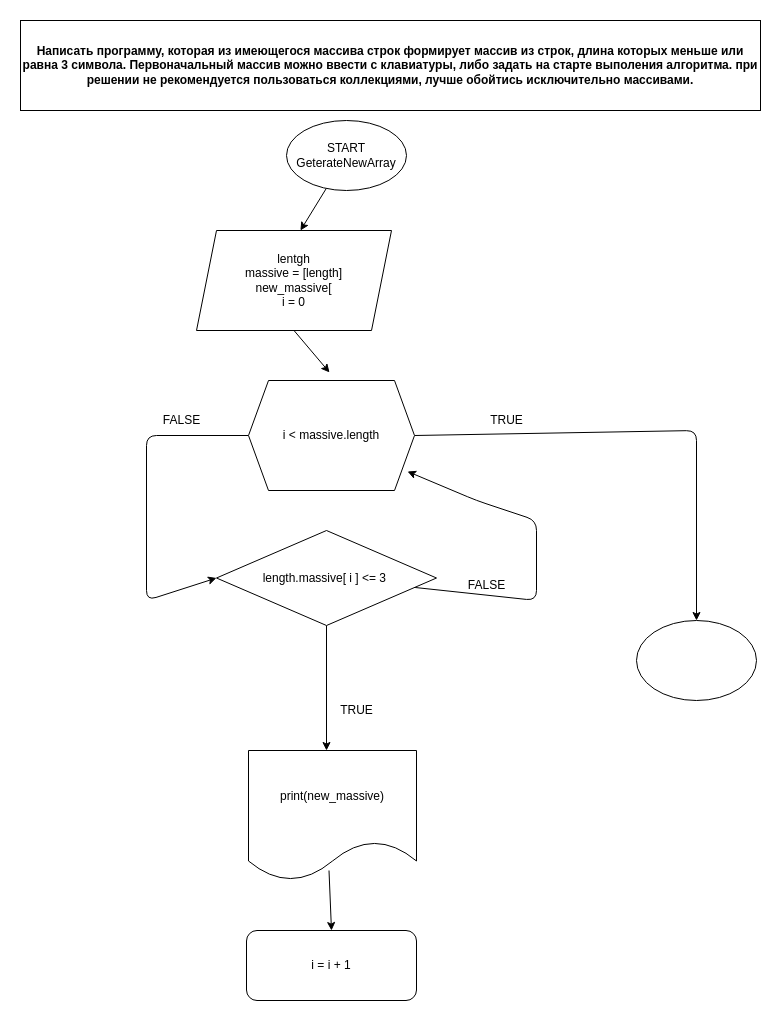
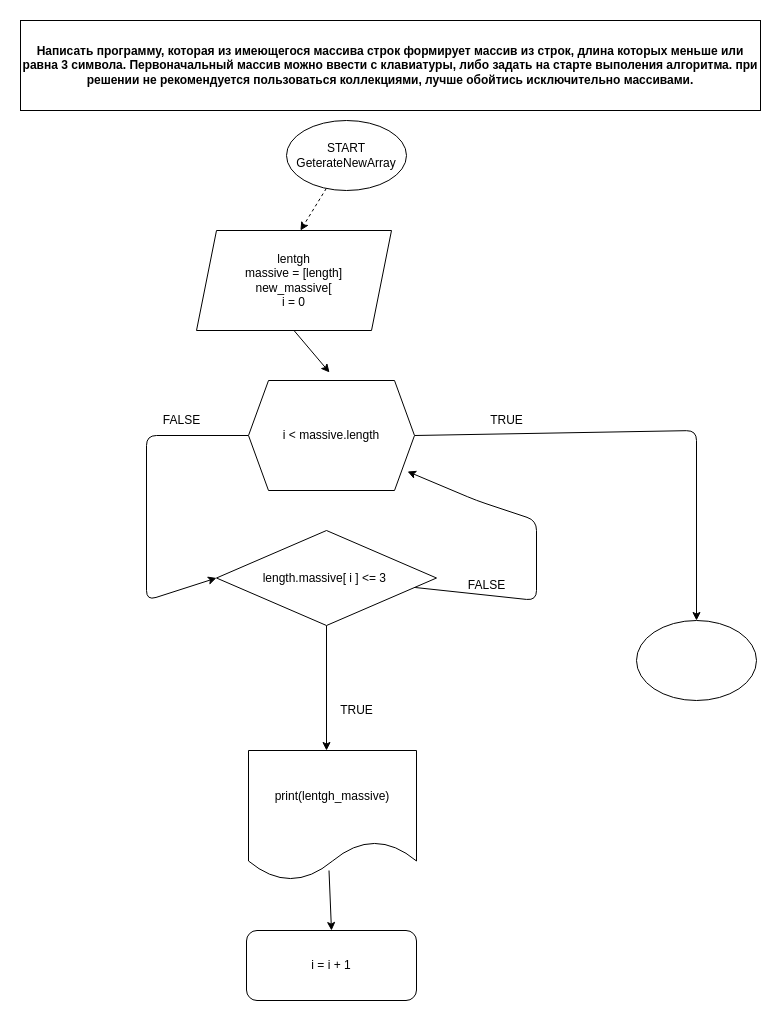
edge "START GeterateNewArray" -> "lentgh massive = [length] new_massive[ i = 0": style solid -> dashed
node "print(new_massive)": label "print(new_massive)" -> "print(lentgh_massive)"
